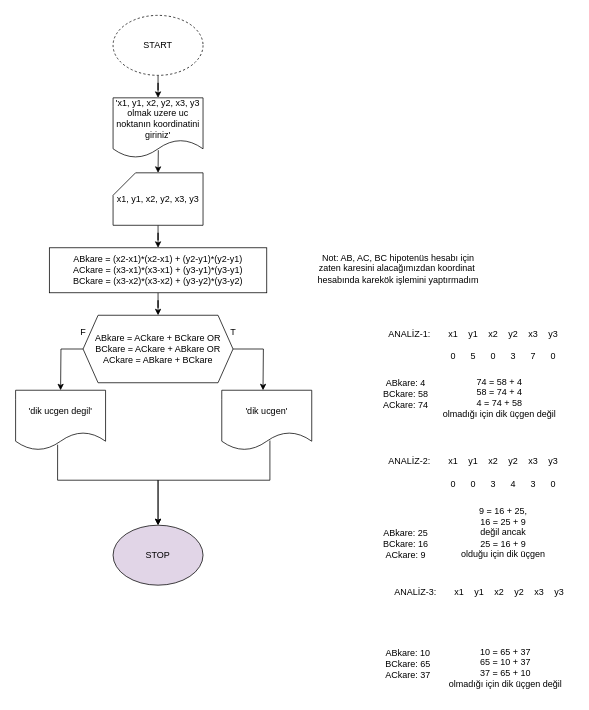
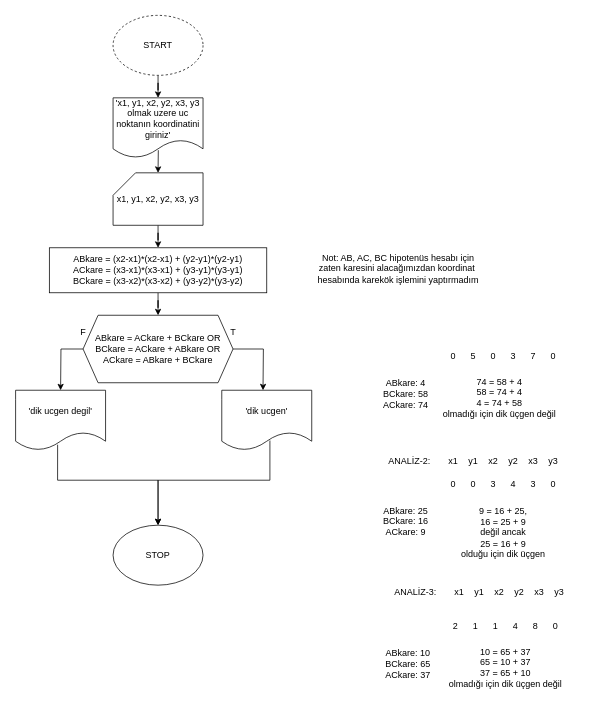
node "ANALİZ-1: x1 y1 x2 y2 x3 y3": removed
node "ABkare: 25 BCkare: 16 ACkare: 9": moved (405, 544) -> (405, 522)
node "STOP": fillcolor #e1d5e7 -> #ffffff
node "2 1 1 4 8 0": added
